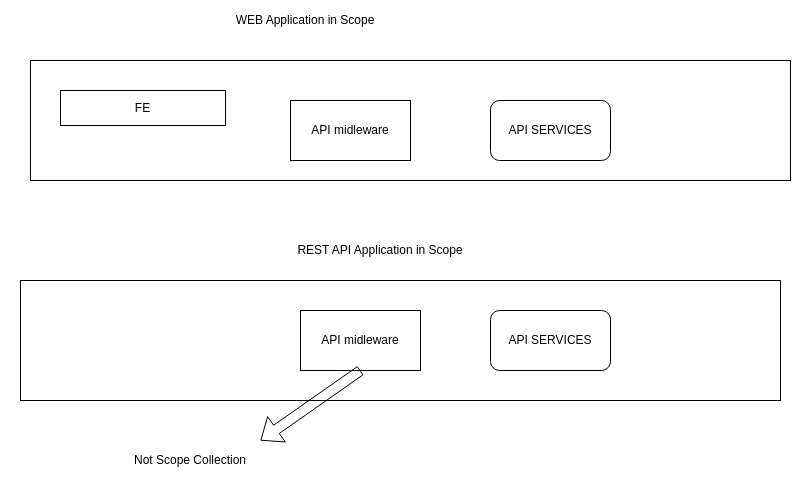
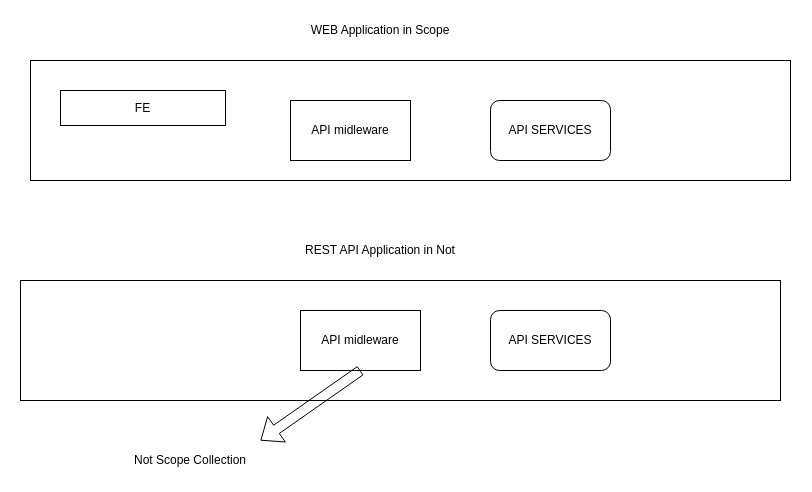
node "WEB Application in Scope": moved (306, 21) -> (381, 31)
node "REST API Application in Scope": label "REST API Application in Scope" -> "REST API Application in Not"
